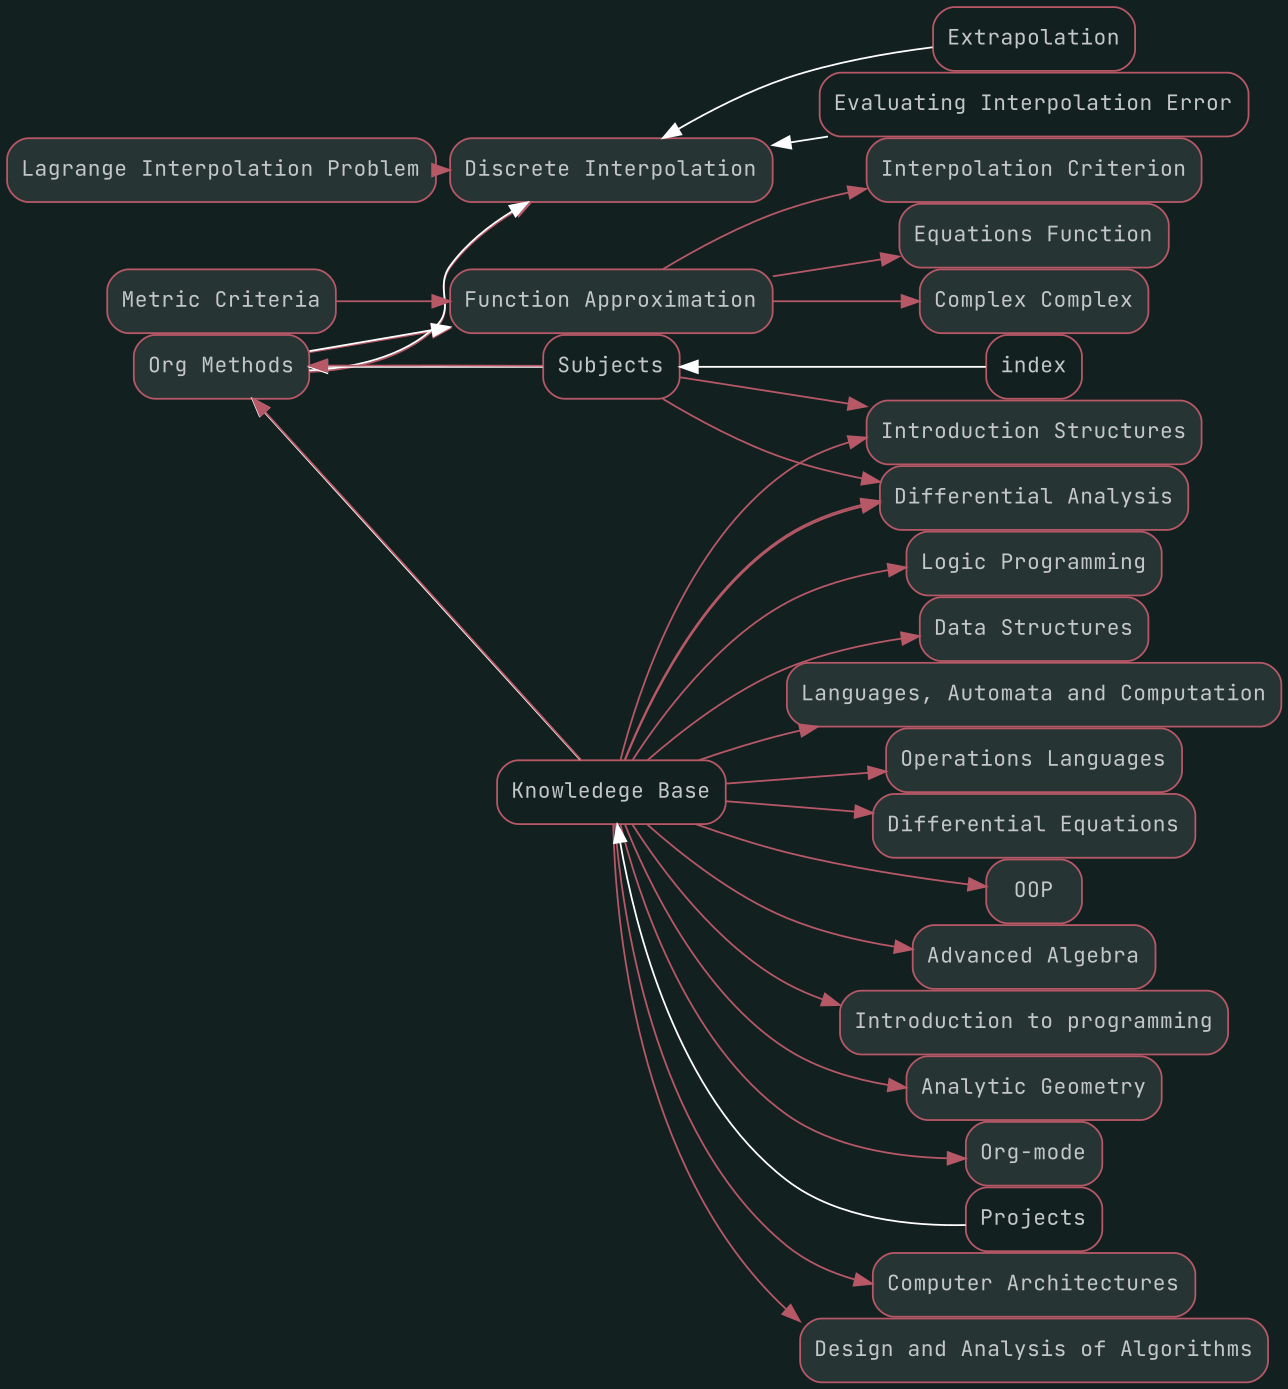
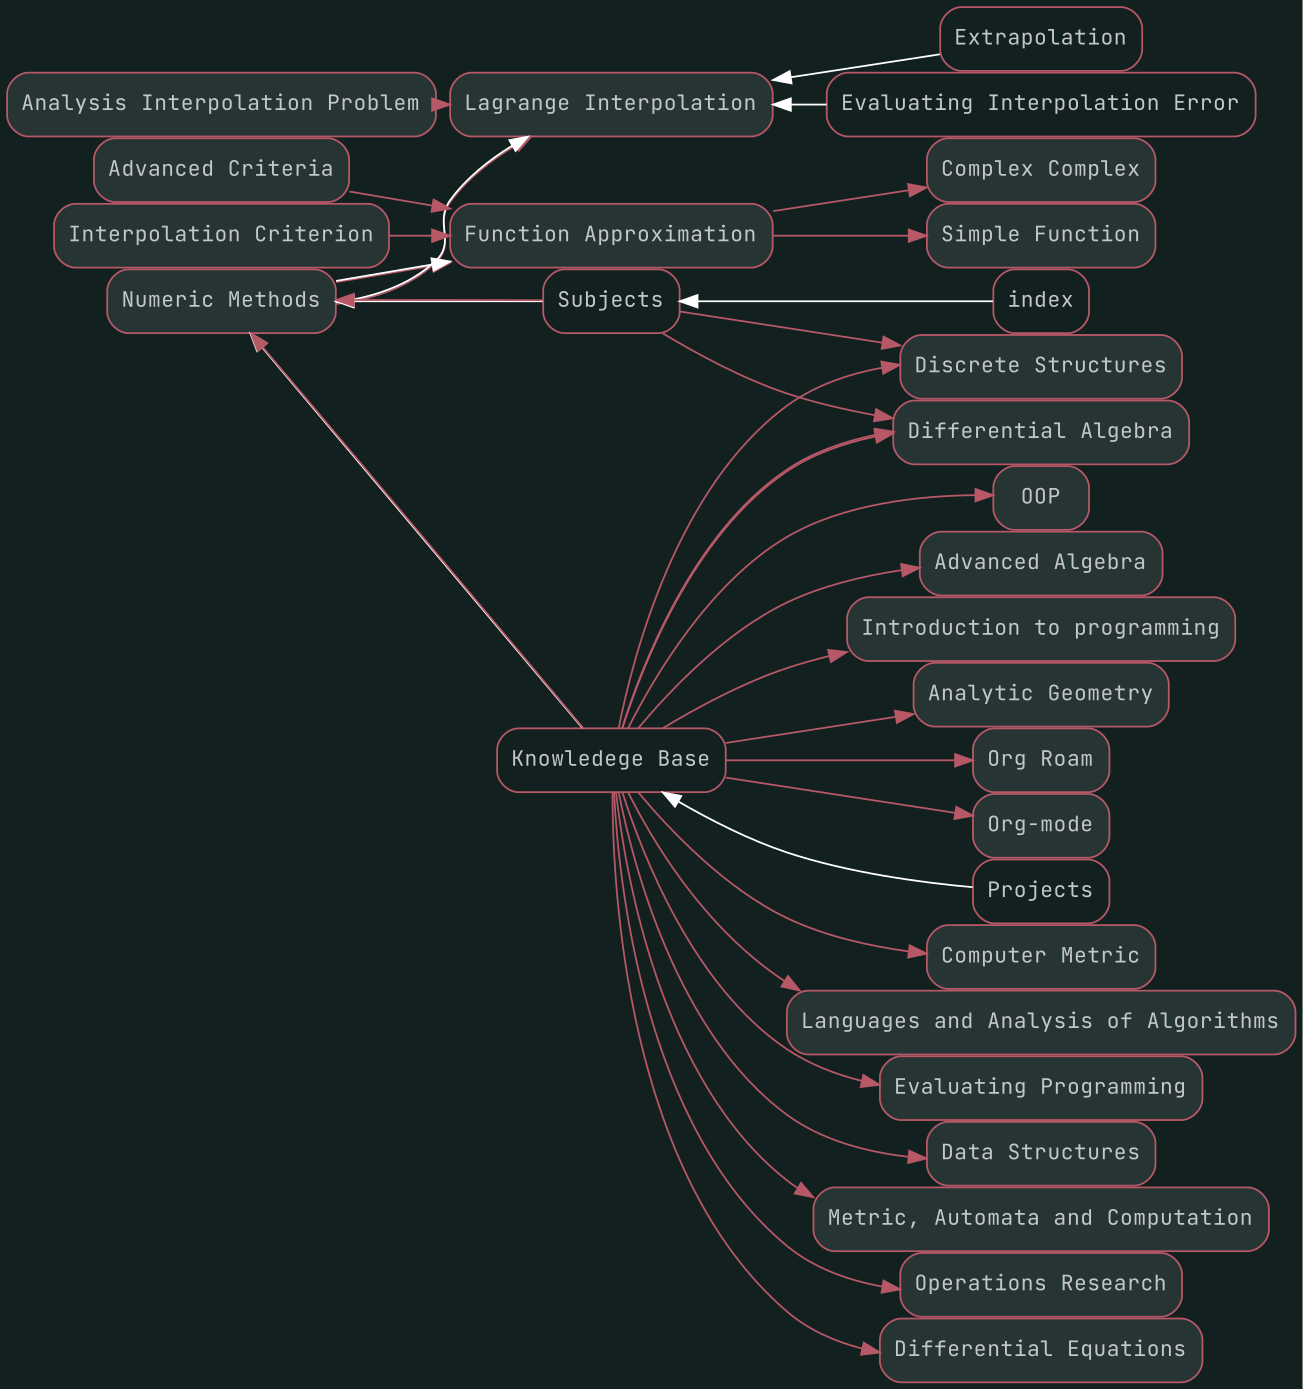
node "Lagrange Interpolation Problem": label "Lagrange Interpolation Problem" -> "Analysis Interpolation Problem"
node "Discrete Interpolation": label "Discrete Interpolation" -> "Lagrange Interpolation"
edge "Function Approximation" -> "Interpolation Criterion": reversed
node "Equations Function": label "Equations Function" -> "Simple Function"
node "Metric Criteria": label "Metric Criteria" -> "Advanced Criteria"
node "Org Methods": label "Org Methods" -> "Numeric Methods"
node "Introduction Structures": label "Introduction Structures" -> "Discrete Structures"
node "Differential Analysis": label "Differential Analysis" -> "Differential Algebra"
node "Logic Programming": label "Logic Programming" -> "Evaluating Programming"
node "Languages, Automata and Computation": label "Languages, Automata and Computation" -> "Metric, Automata and Computation"
node "Operations Languages": label "Operations Languages" -> "Operations Research"
node "Org Roam": added
node "Computer Architectures": label "Computer Architectures" -> "Computer Metric"
node "Design and Analysis of Algorithms": label "Design and Analysis of Algorithms" -> "Languages and Analysis of Algorithms"
